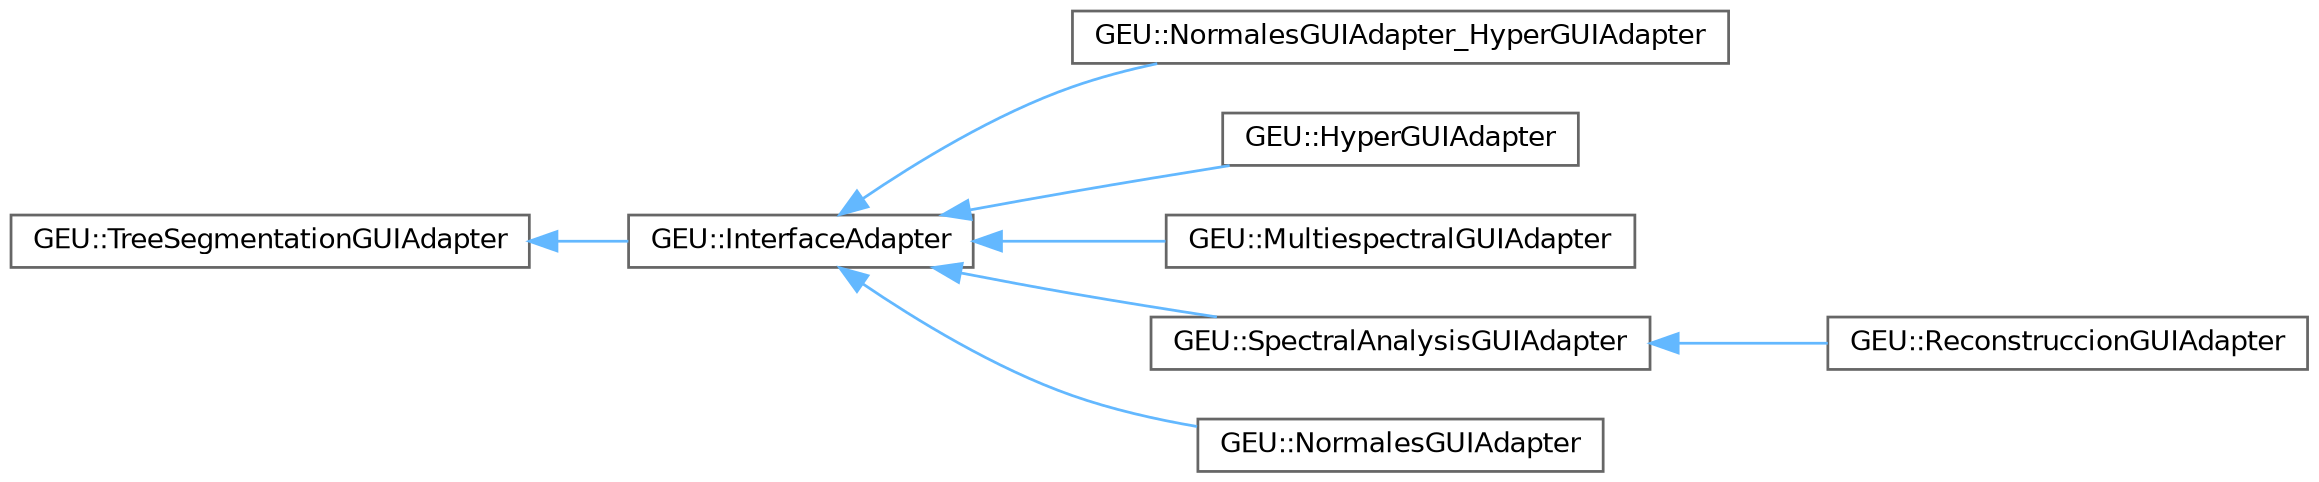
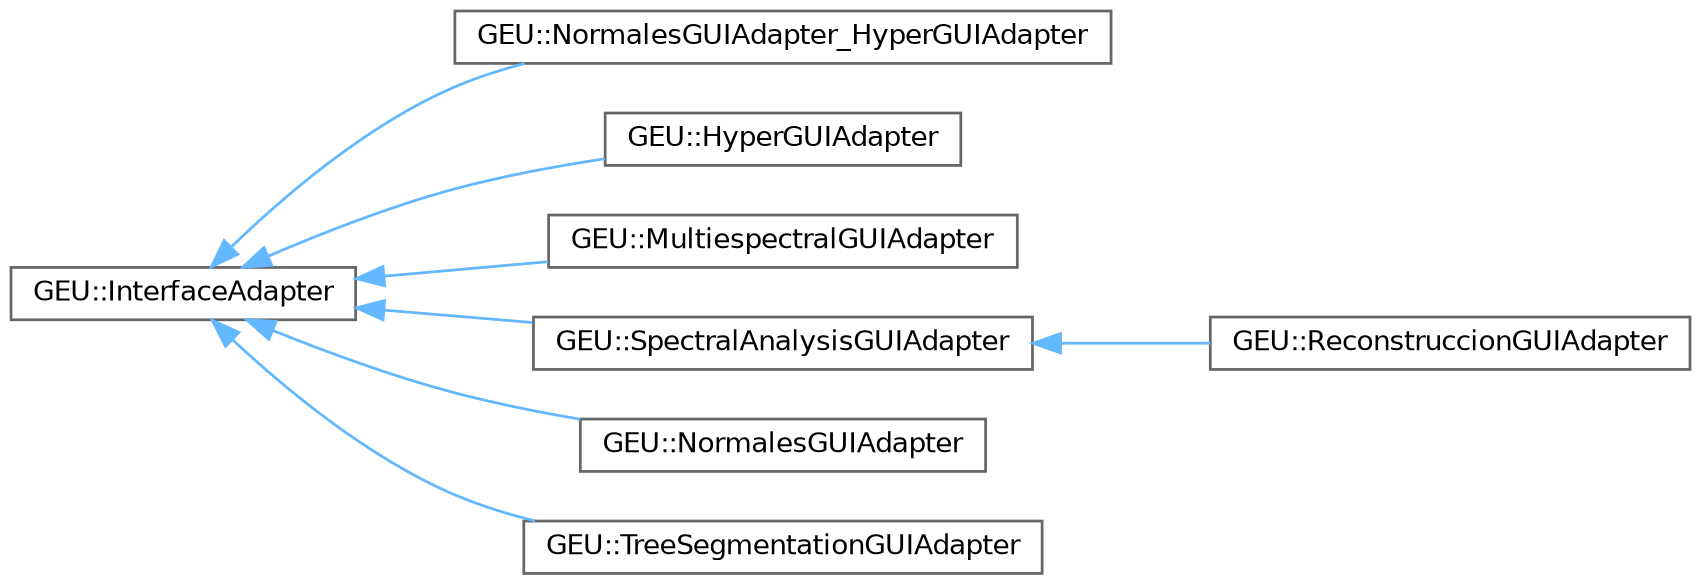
edge "GEU::InterfaceAdapter" -> "GEU::TreeSegmentationGUIAdapter": reversed
